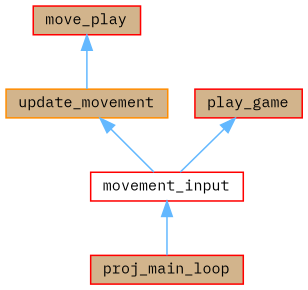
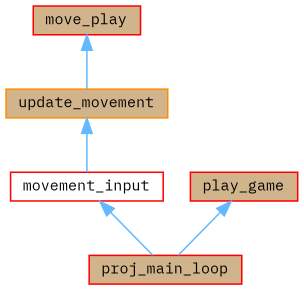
edge "movement_input" -> "play_game": now "proj_main_loop" -> "play_game"
